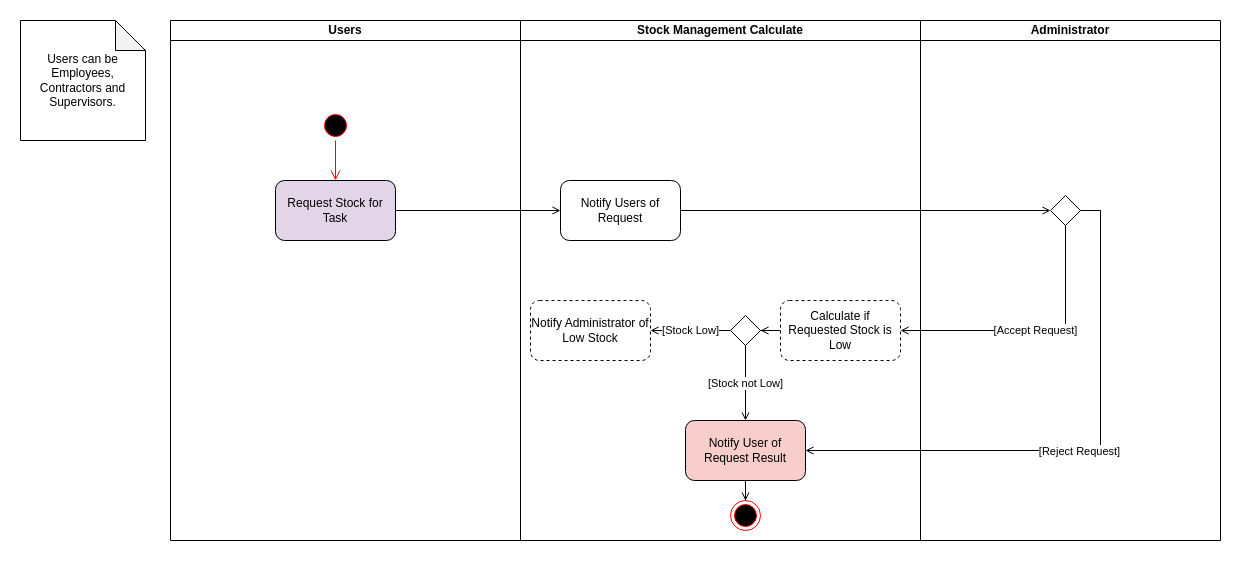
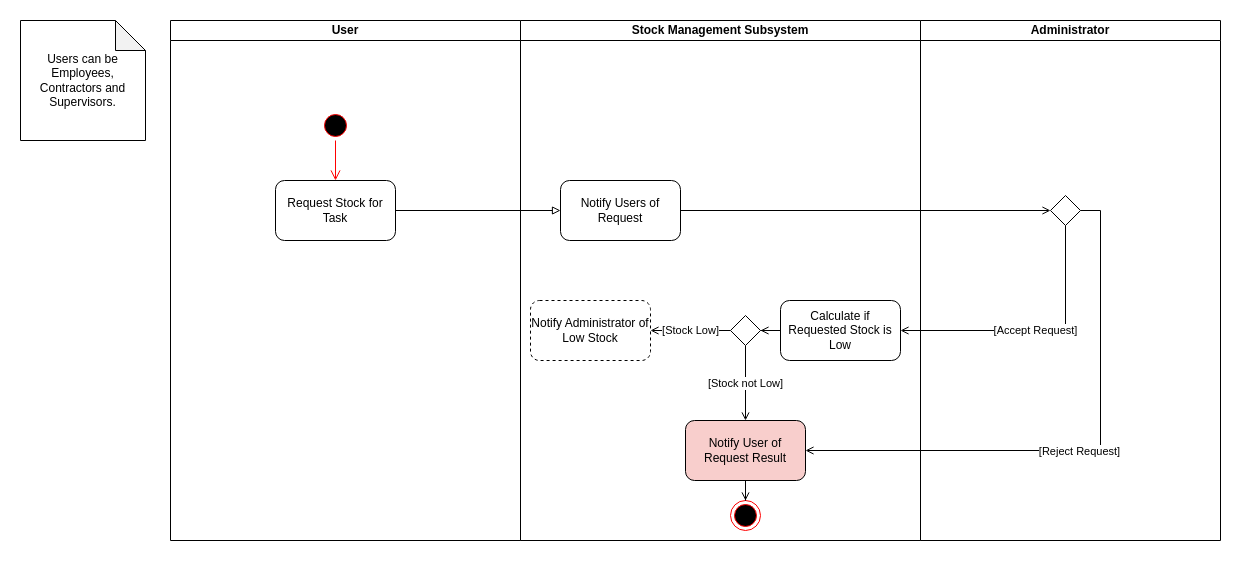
node "Users": label "Users" -> "User"
node "Stock Management Calculate": label "Stock Management Calculate" -> "Stock Management Subsystem"
node "Request Stock for Task": fillcolor #e1d5e7 -> #ffffff
edge "Request Stock for Task" -> "Notify Users of Request": arrowhead open -> block
node "Calculate if Requested Stock is Low": style dashed -> solid
